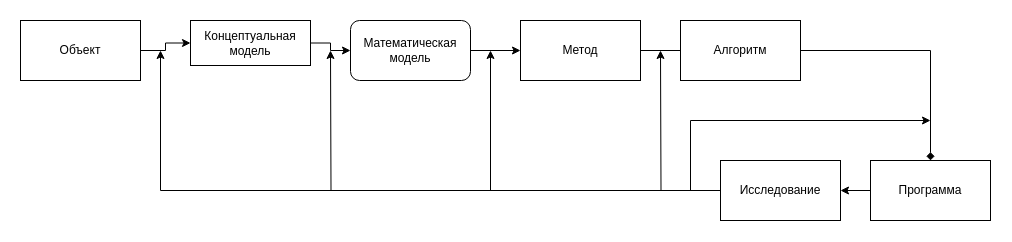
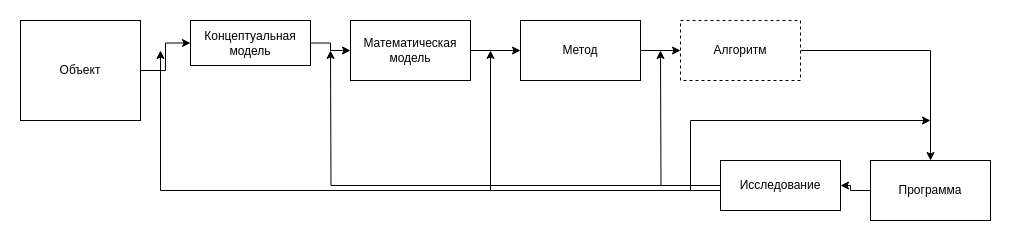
node "Объект": size 120x60 -> 120x100
node "Математическая модель": shape rounded rectangle -> rectangle
edge "Метод" -- "Алгоритм": arrowhead none -> classic
node "Алгоритм": style solid -> dashed
edge "Алгоритм" -> "Программа": arrowhead diamond -> classic
node "Исследование": size 120x60 -> 120x50
